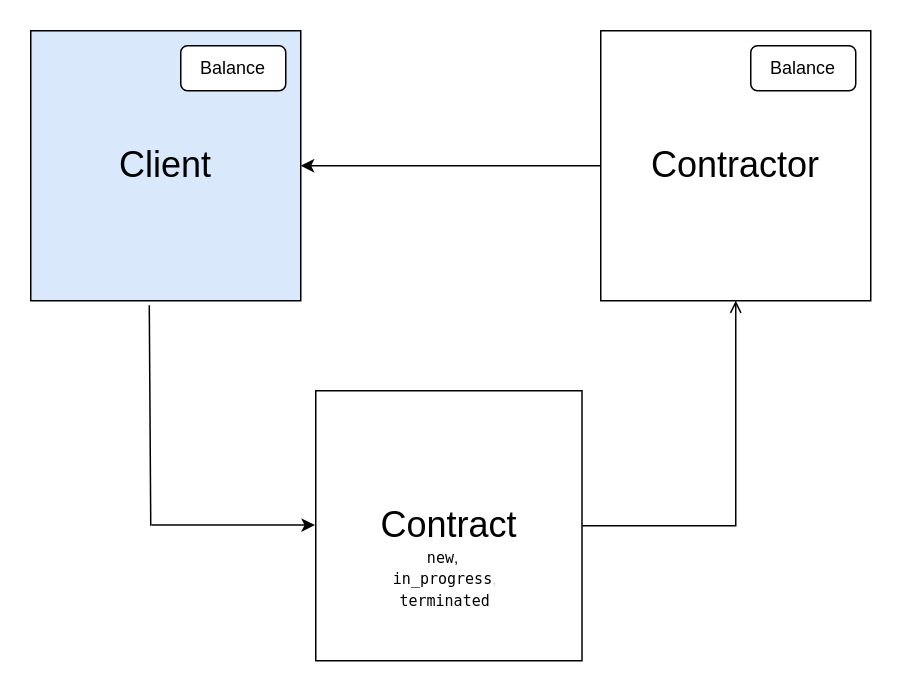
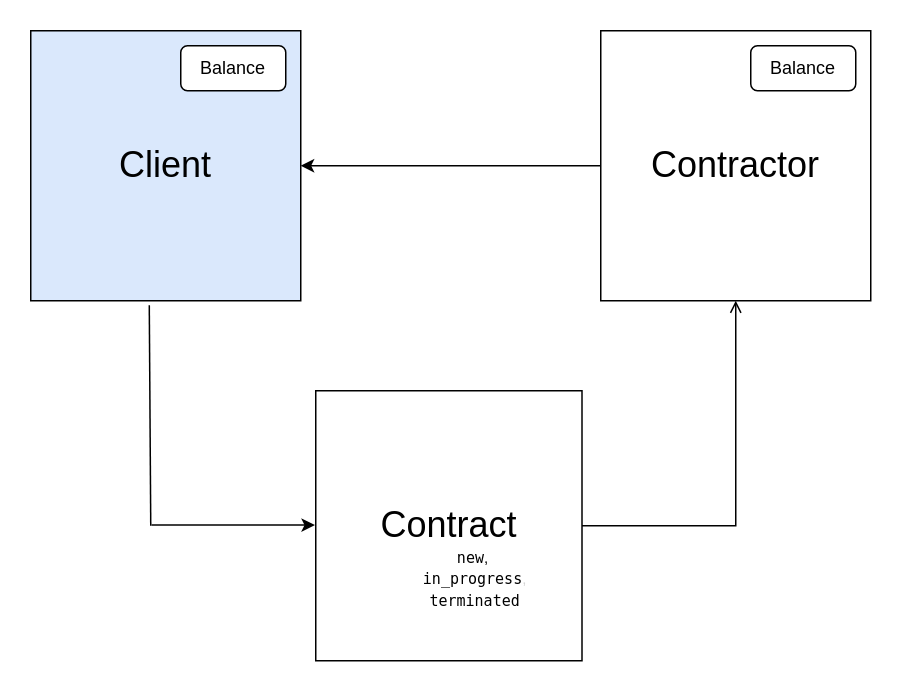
node "new, in_progress, terminated": moved (443, 578) -> (473, 578)
